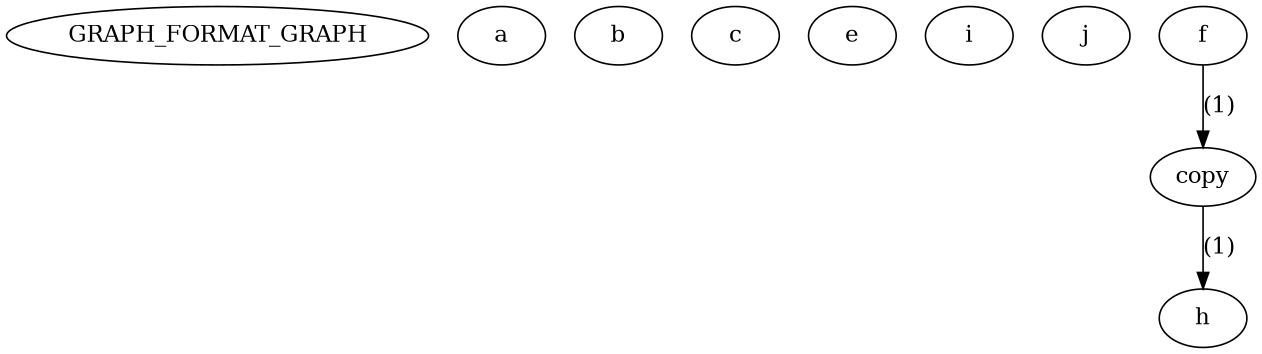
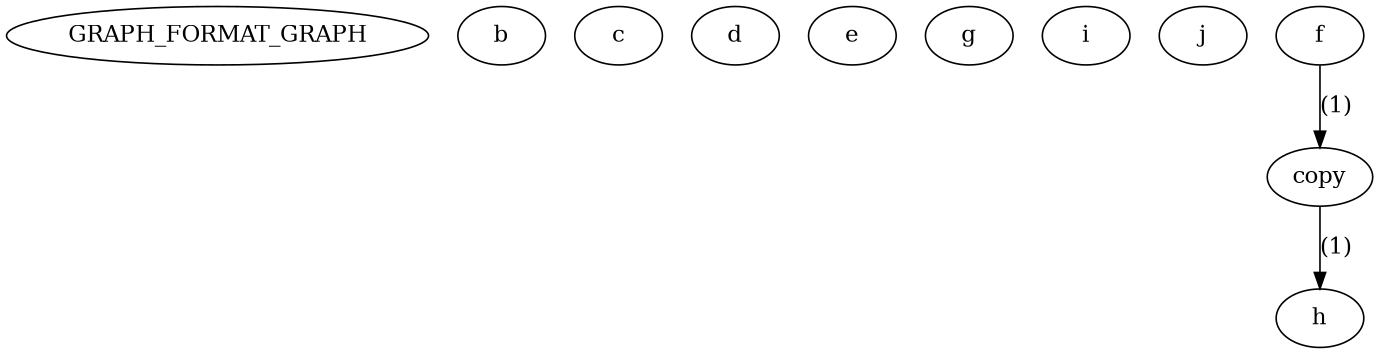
node "a": removed
node "d": added
node "g": added
